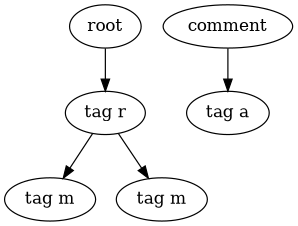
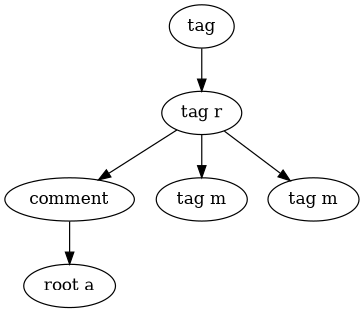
node "root": label "root" -> "tag"
node "tag a": label "tag a" -> "root a"
edge "tag r" -> "comment": added
